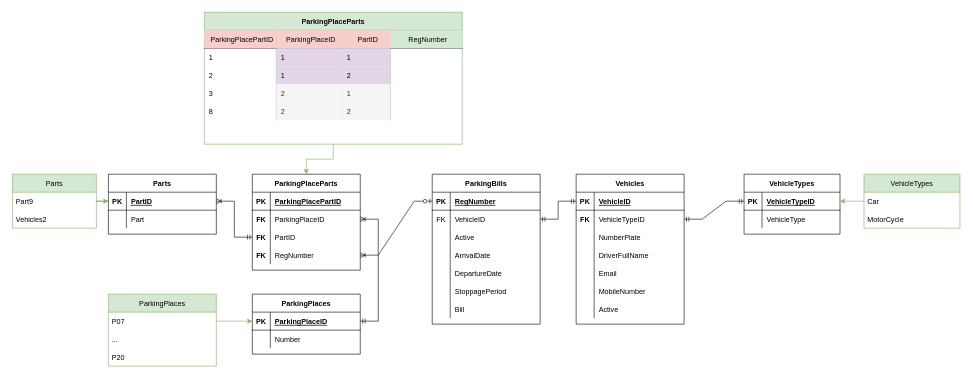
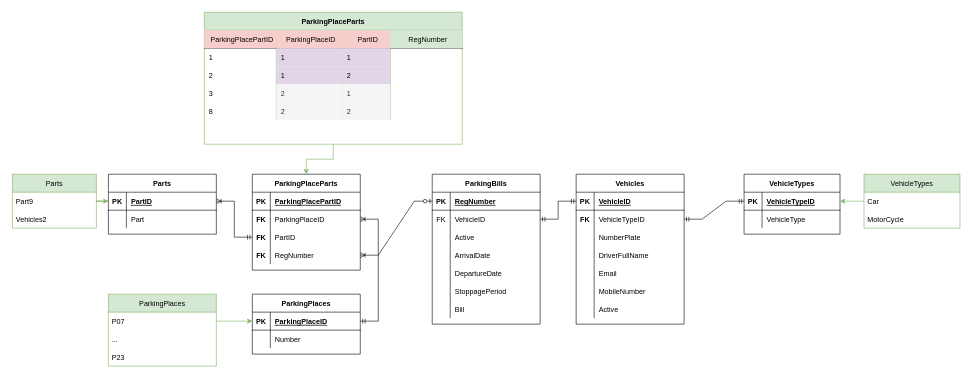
node "P20": label "P20" -> "P23"
